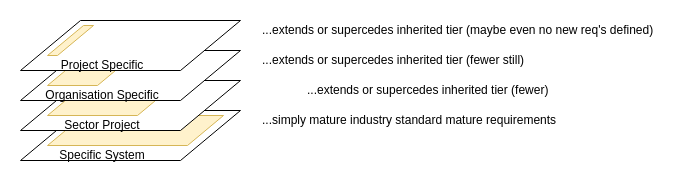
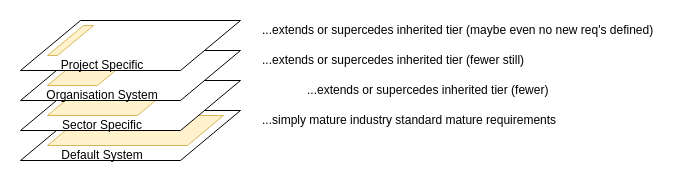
node "Organisation Specific": label "Organisation Specific" -> "Organisation System"
node "Sector Project": label "Sector Project" -> "Sector Specific"
node "Specific System": label "Specific System" -> "Default System"
